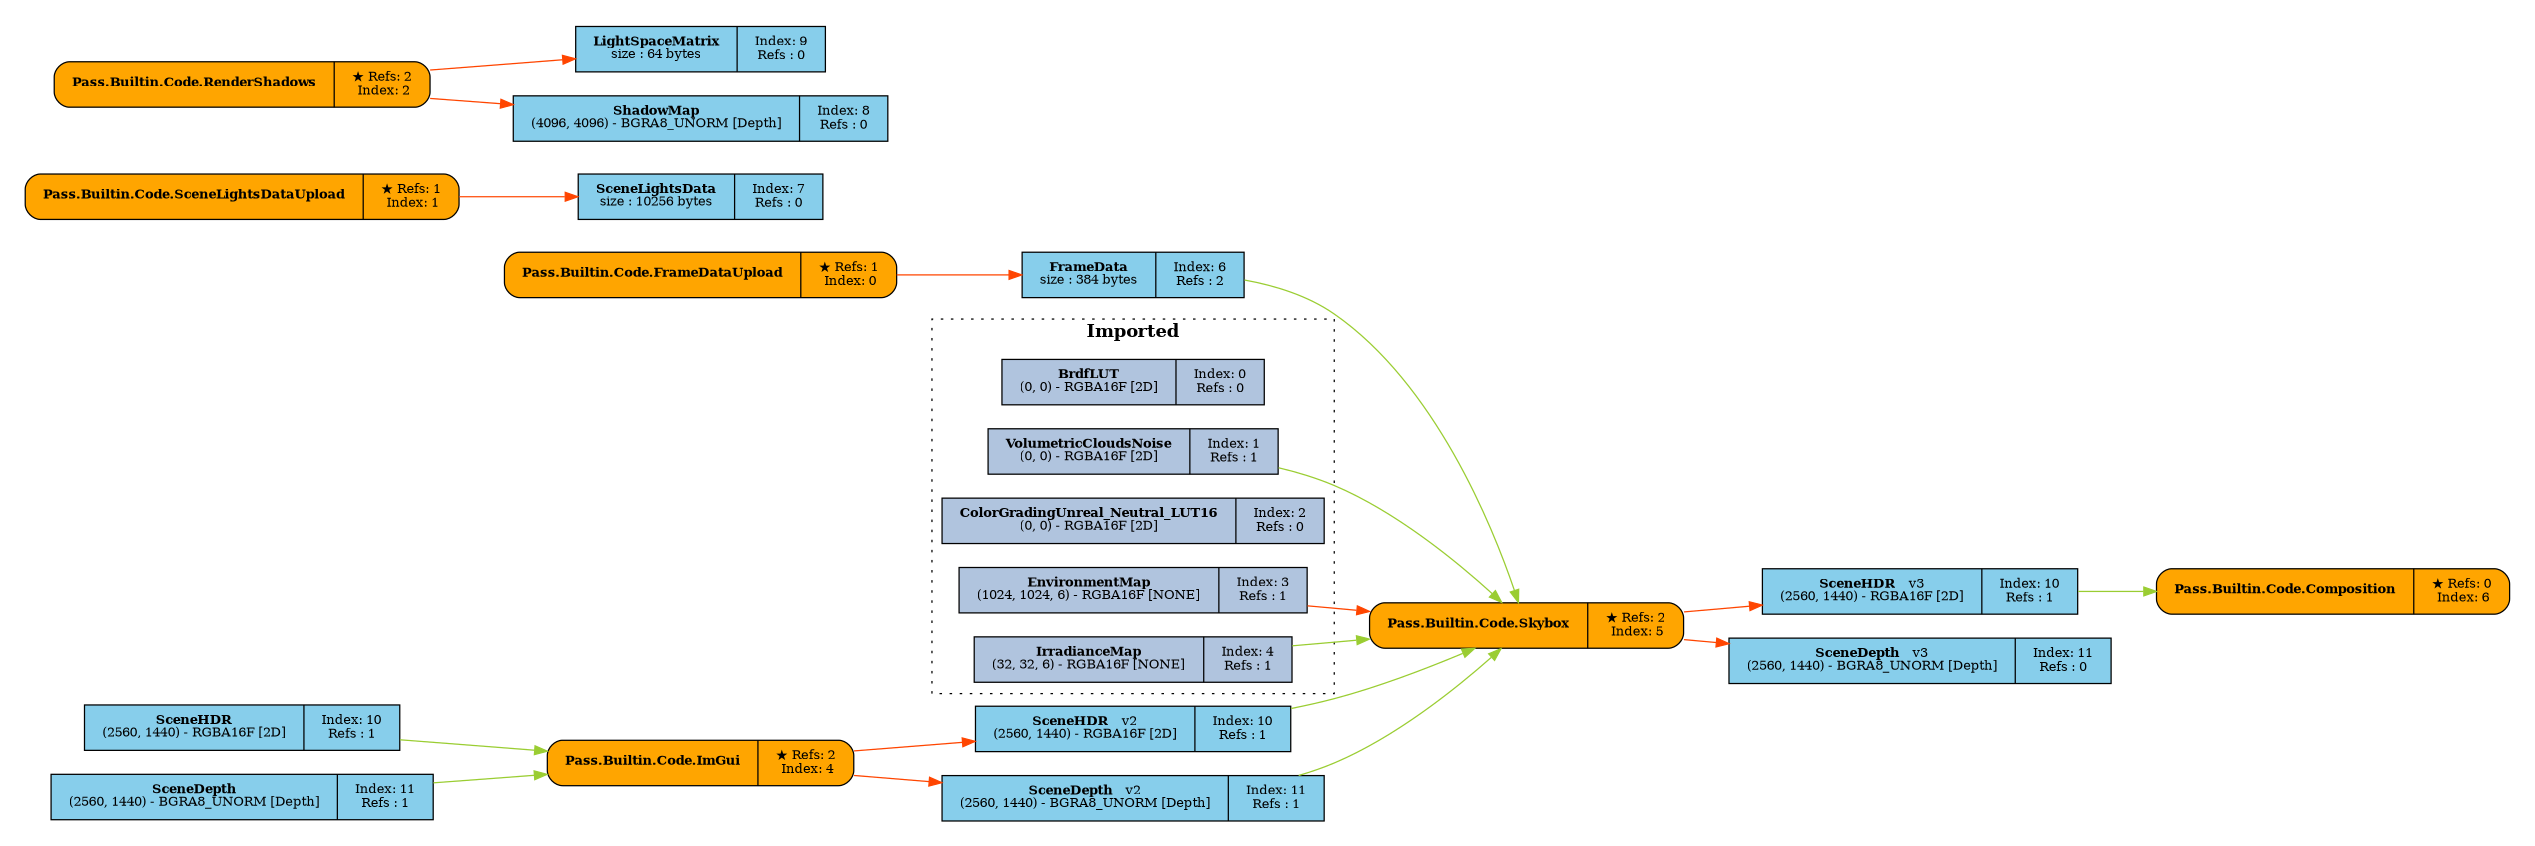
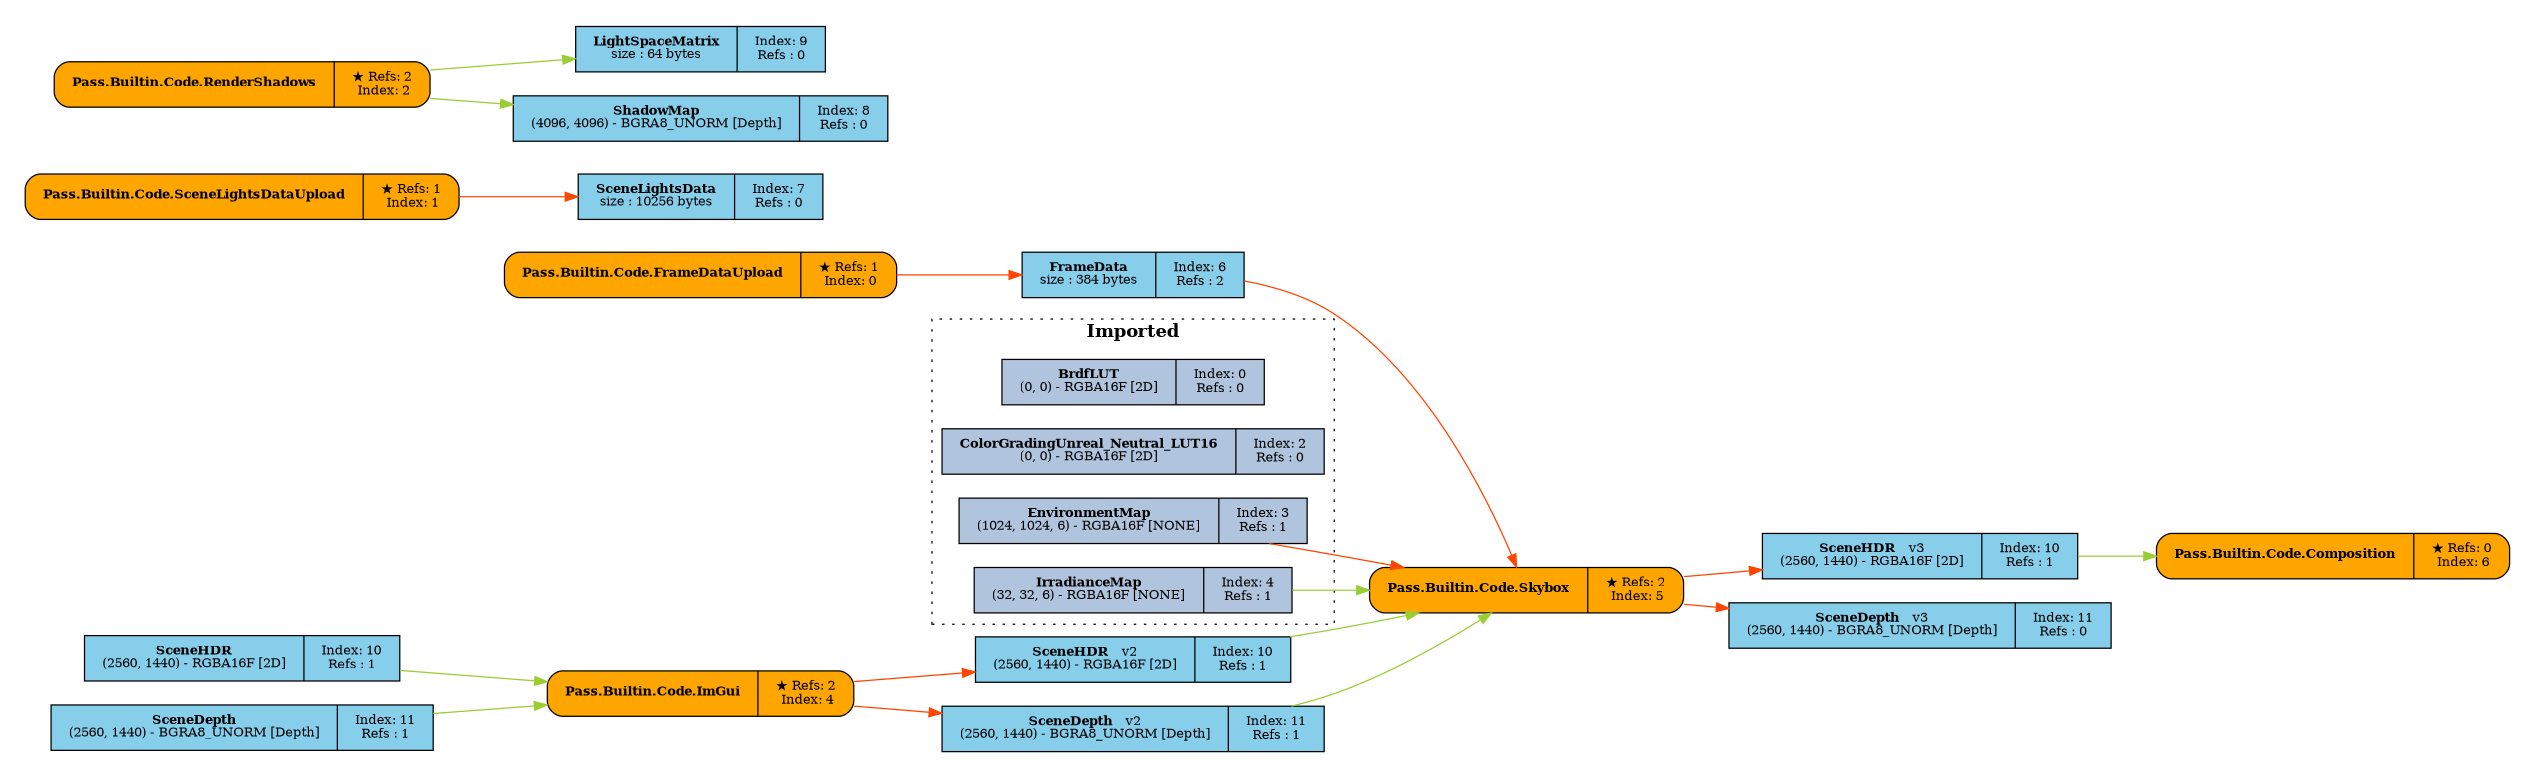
edge "Pass.Builtin.Code.RenderShadows" -> "LightSpaceMatrix": color orangered -> olivedrab3
edge "Pass.Builtin.Code.RenderShadows" -> "ShadowMap": color orangered -> olivedrab3
edge "FrameData" -> "Pass.Builtin.Code.Skybox": color olivedrab3 -> orangered
node "VolumetricCloudsNoise": removed
